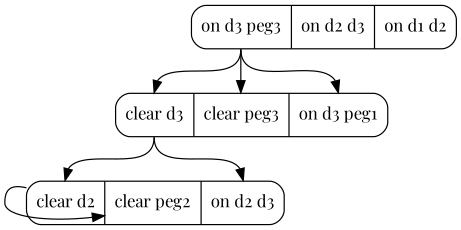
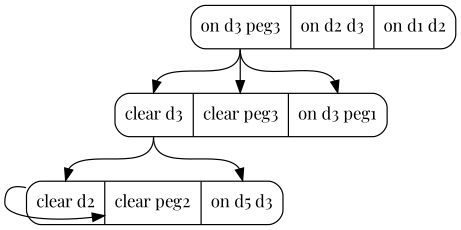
node "clear d2": text "on d2 d3" -> "on d5 d3"
